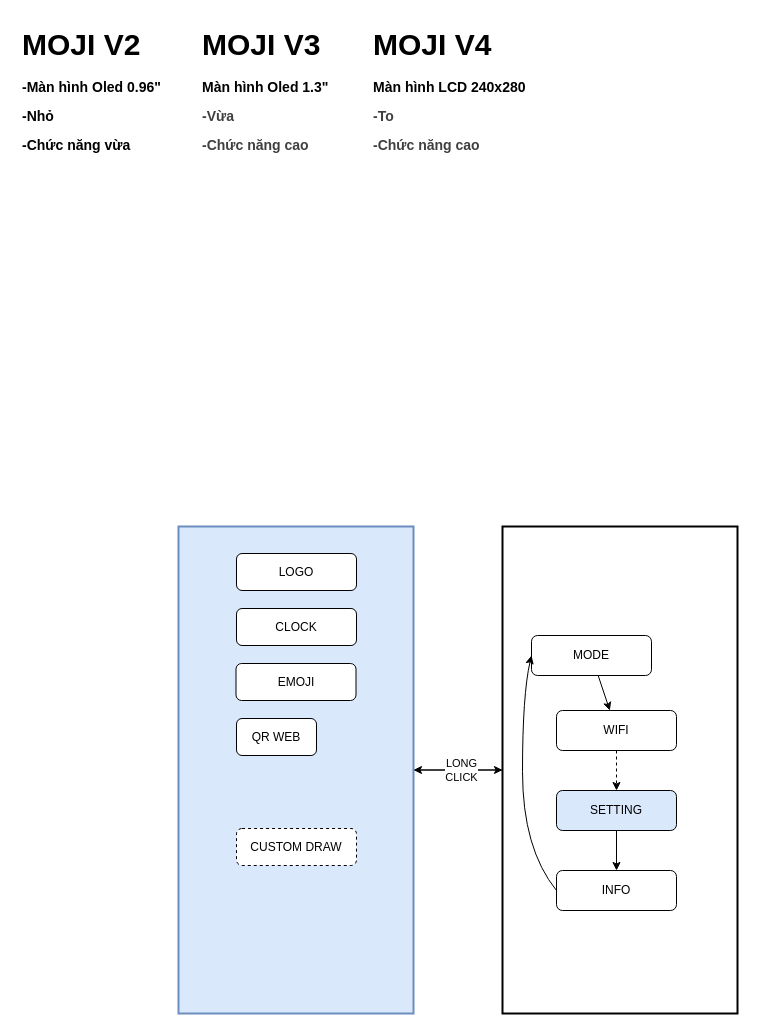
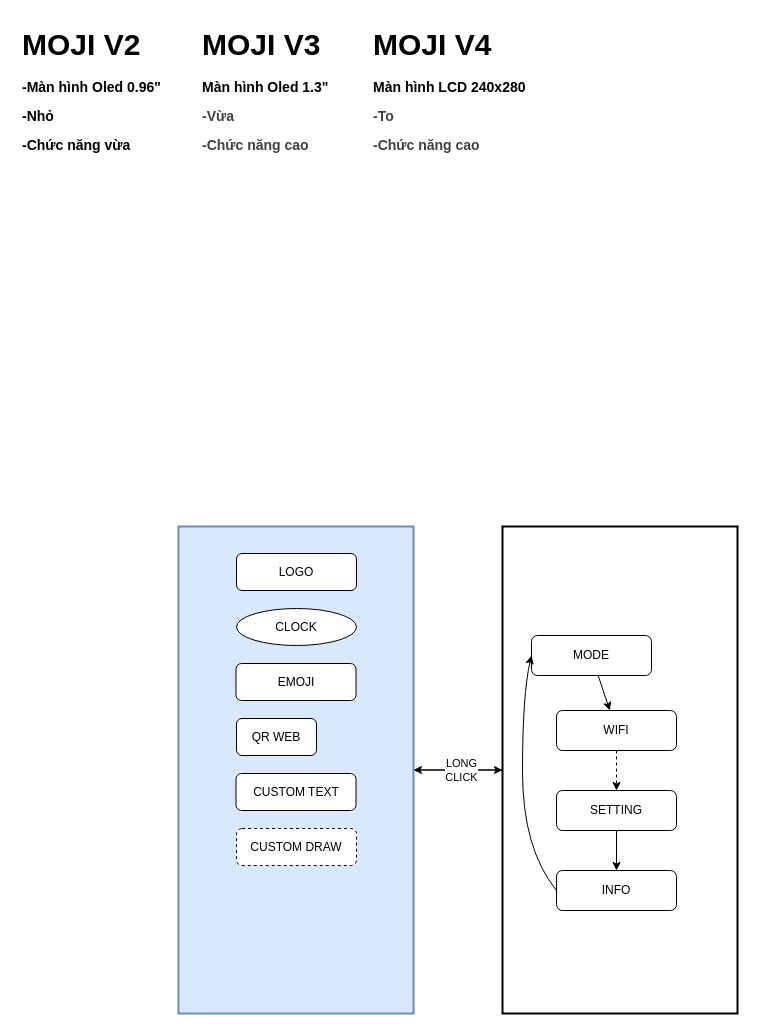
node "CLOCK": shape rounded rectangle -> ellipse
node "CUSTOM TEXT": added
node "SETTING": fillcolor #dae8fc -> #ffffff
